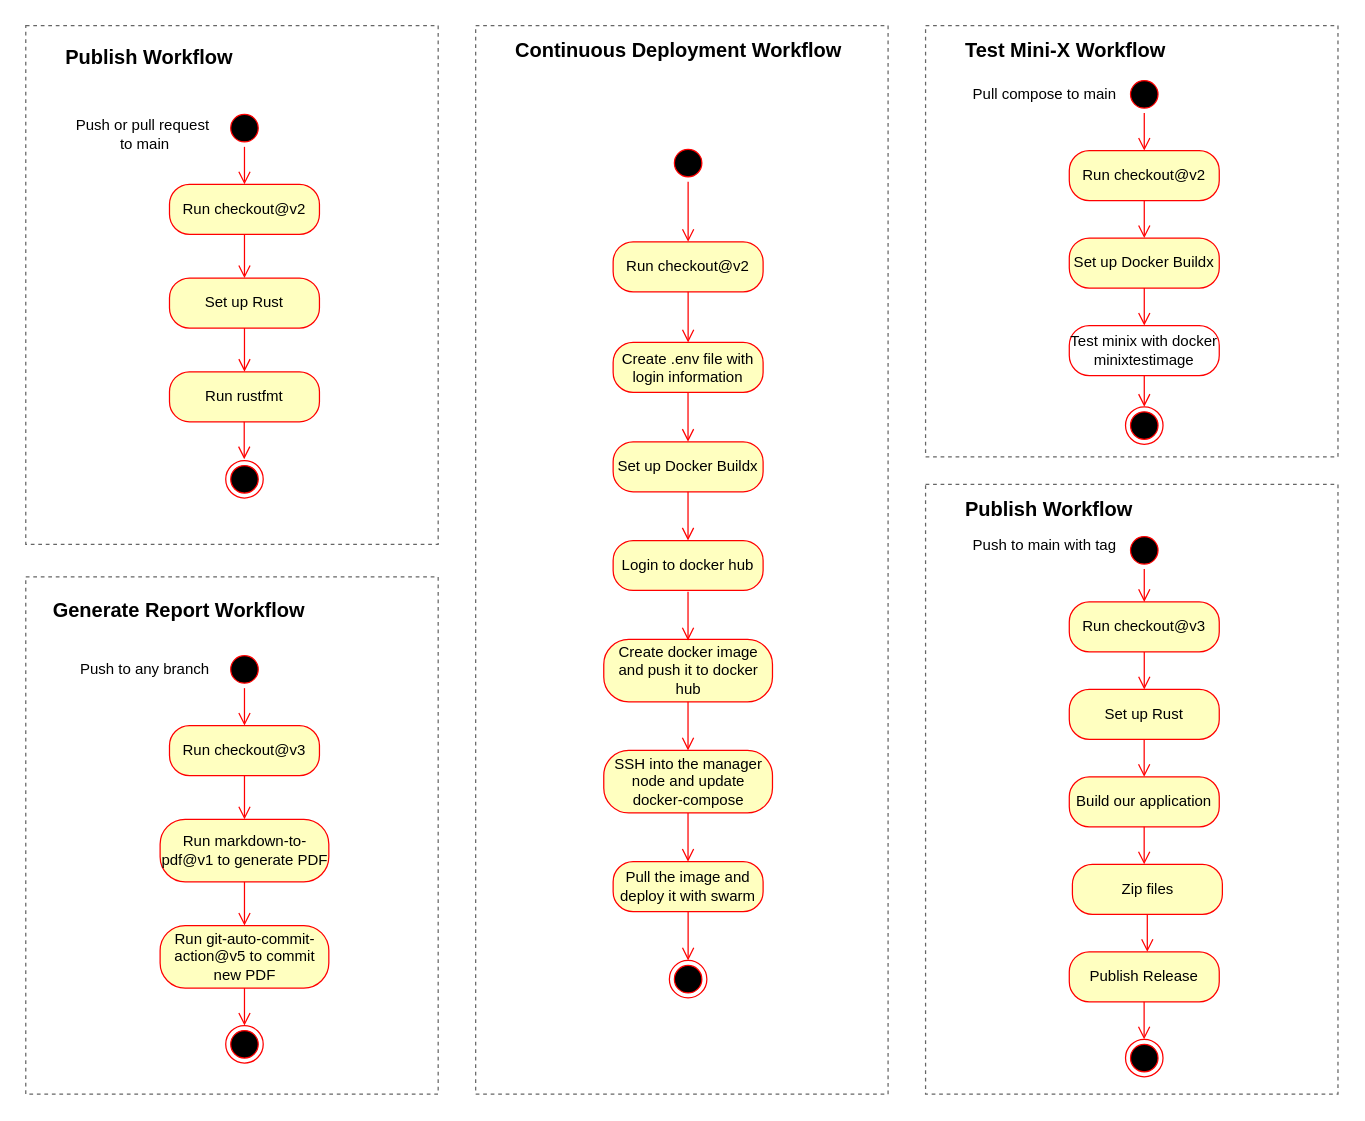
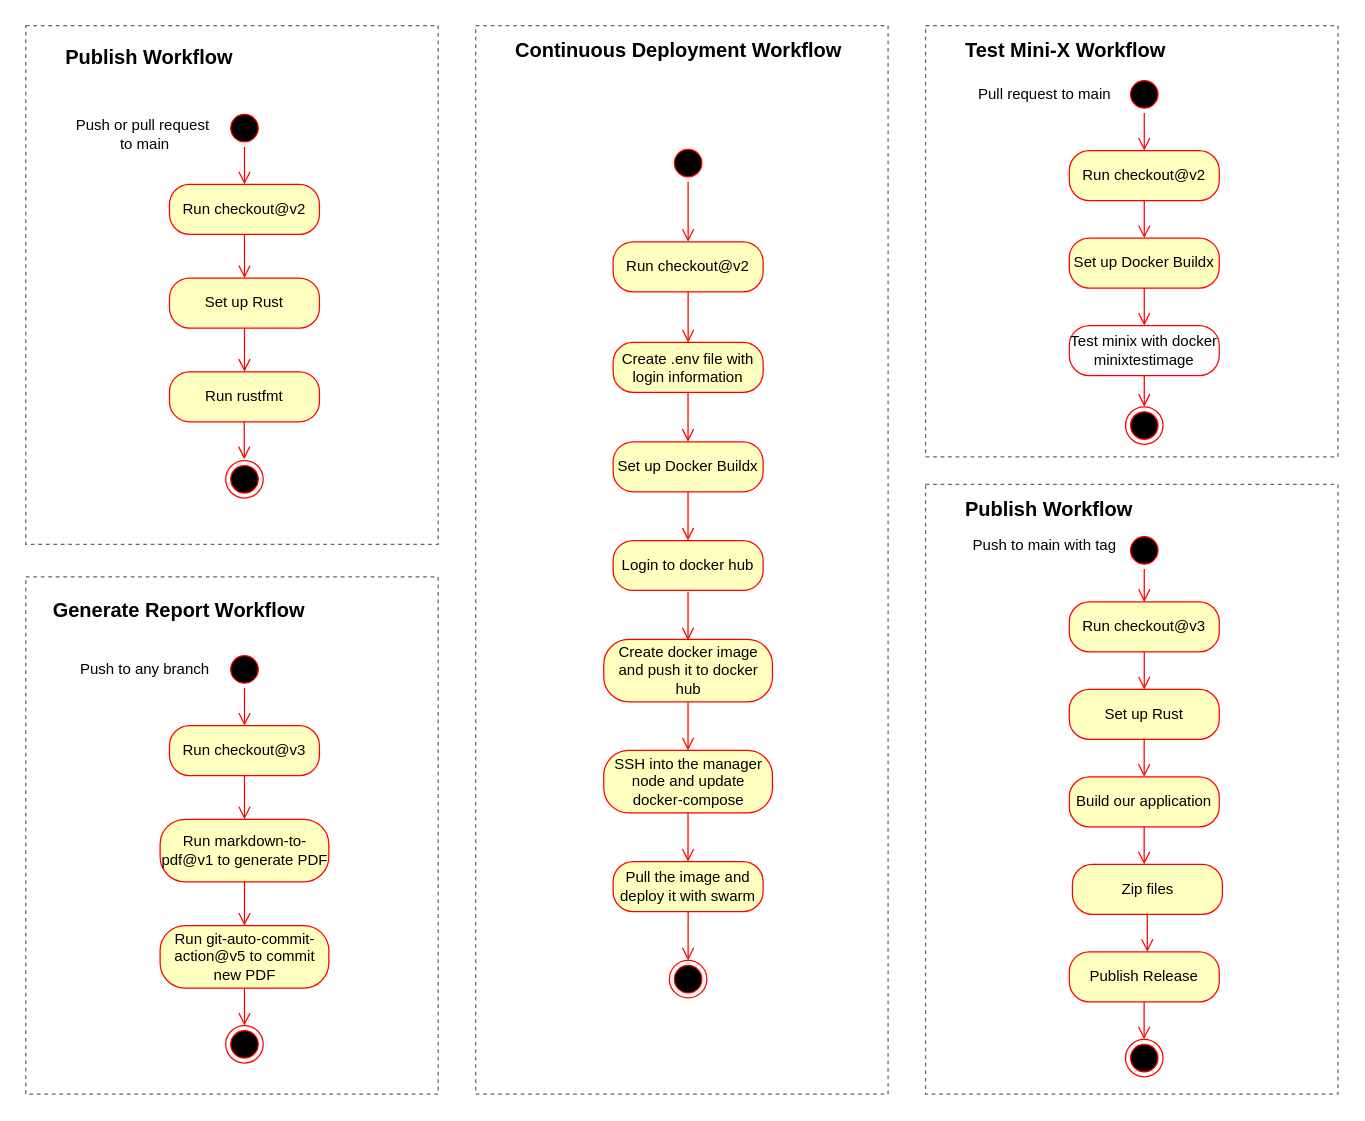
node "Pull compose to main": label "Pull compose to main" -> "Pull request to main"
